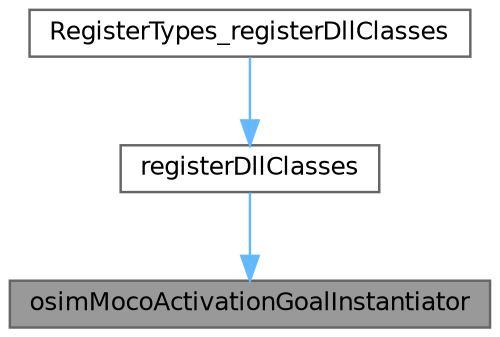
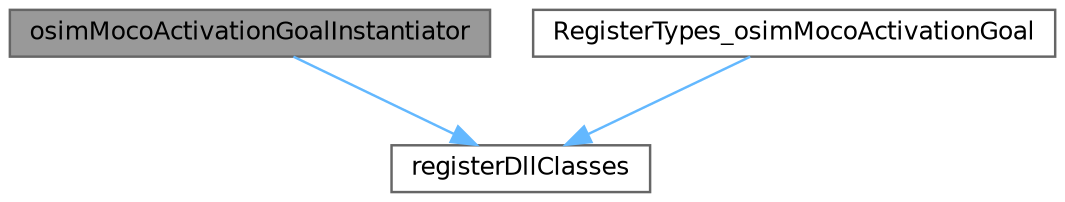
node "RegisterTypes_registerDllClasses": label "RegisterTypes_registerDllClasses" -> "RegisterTypes_osimMocoActivationGoal"
edge "registerDllClasses" -> "osimMocoActivationGoalInstantiator": reversed
